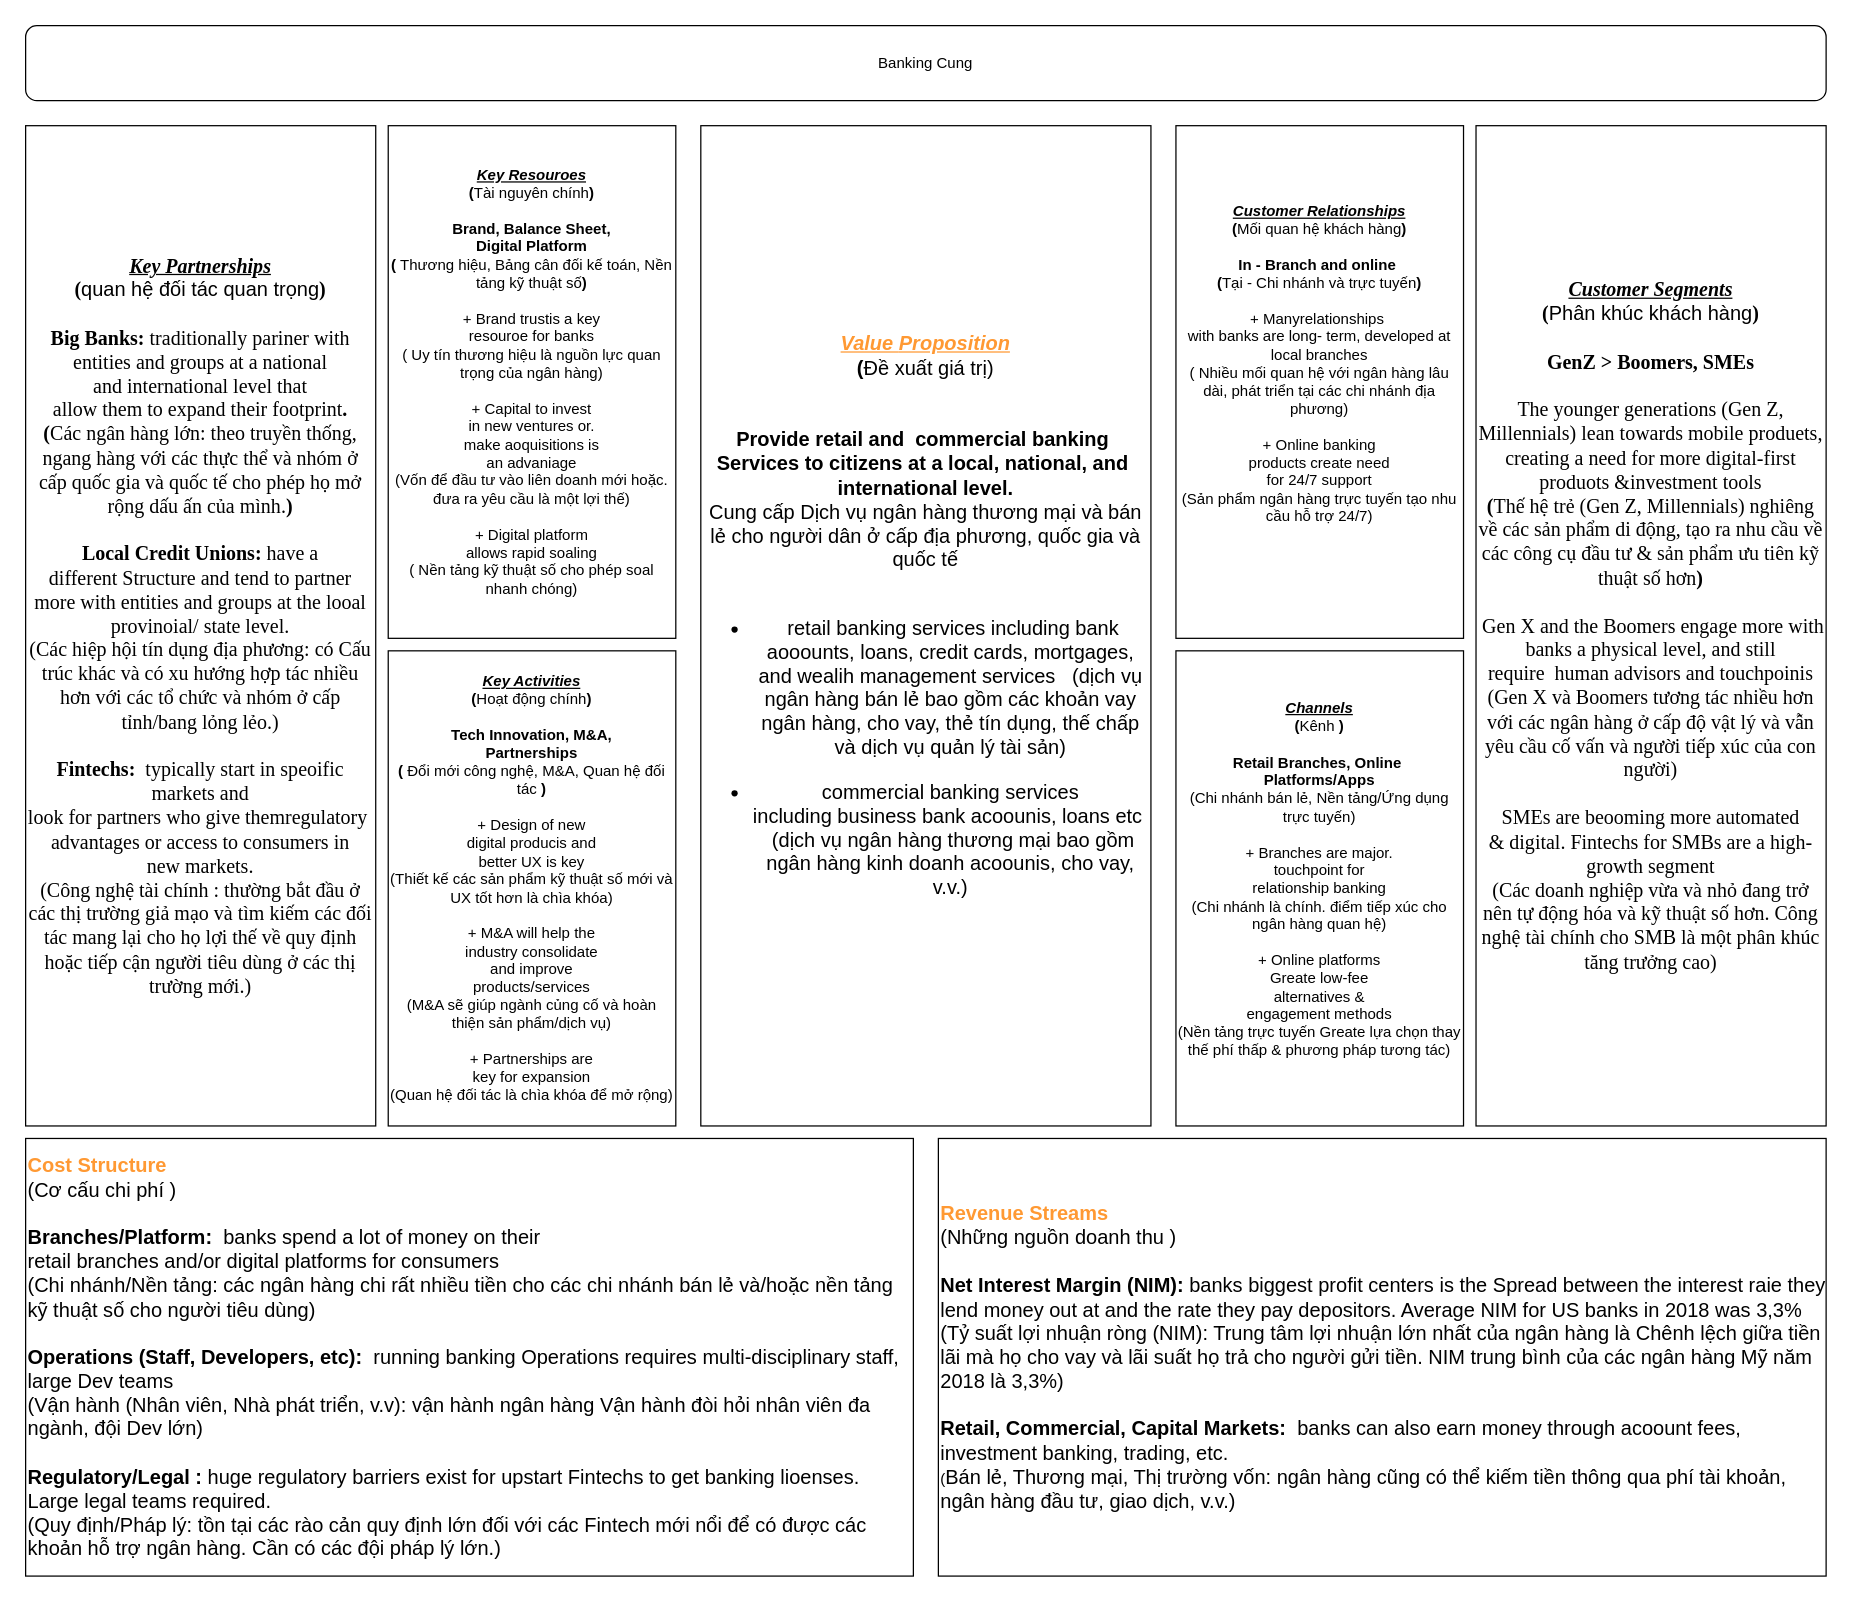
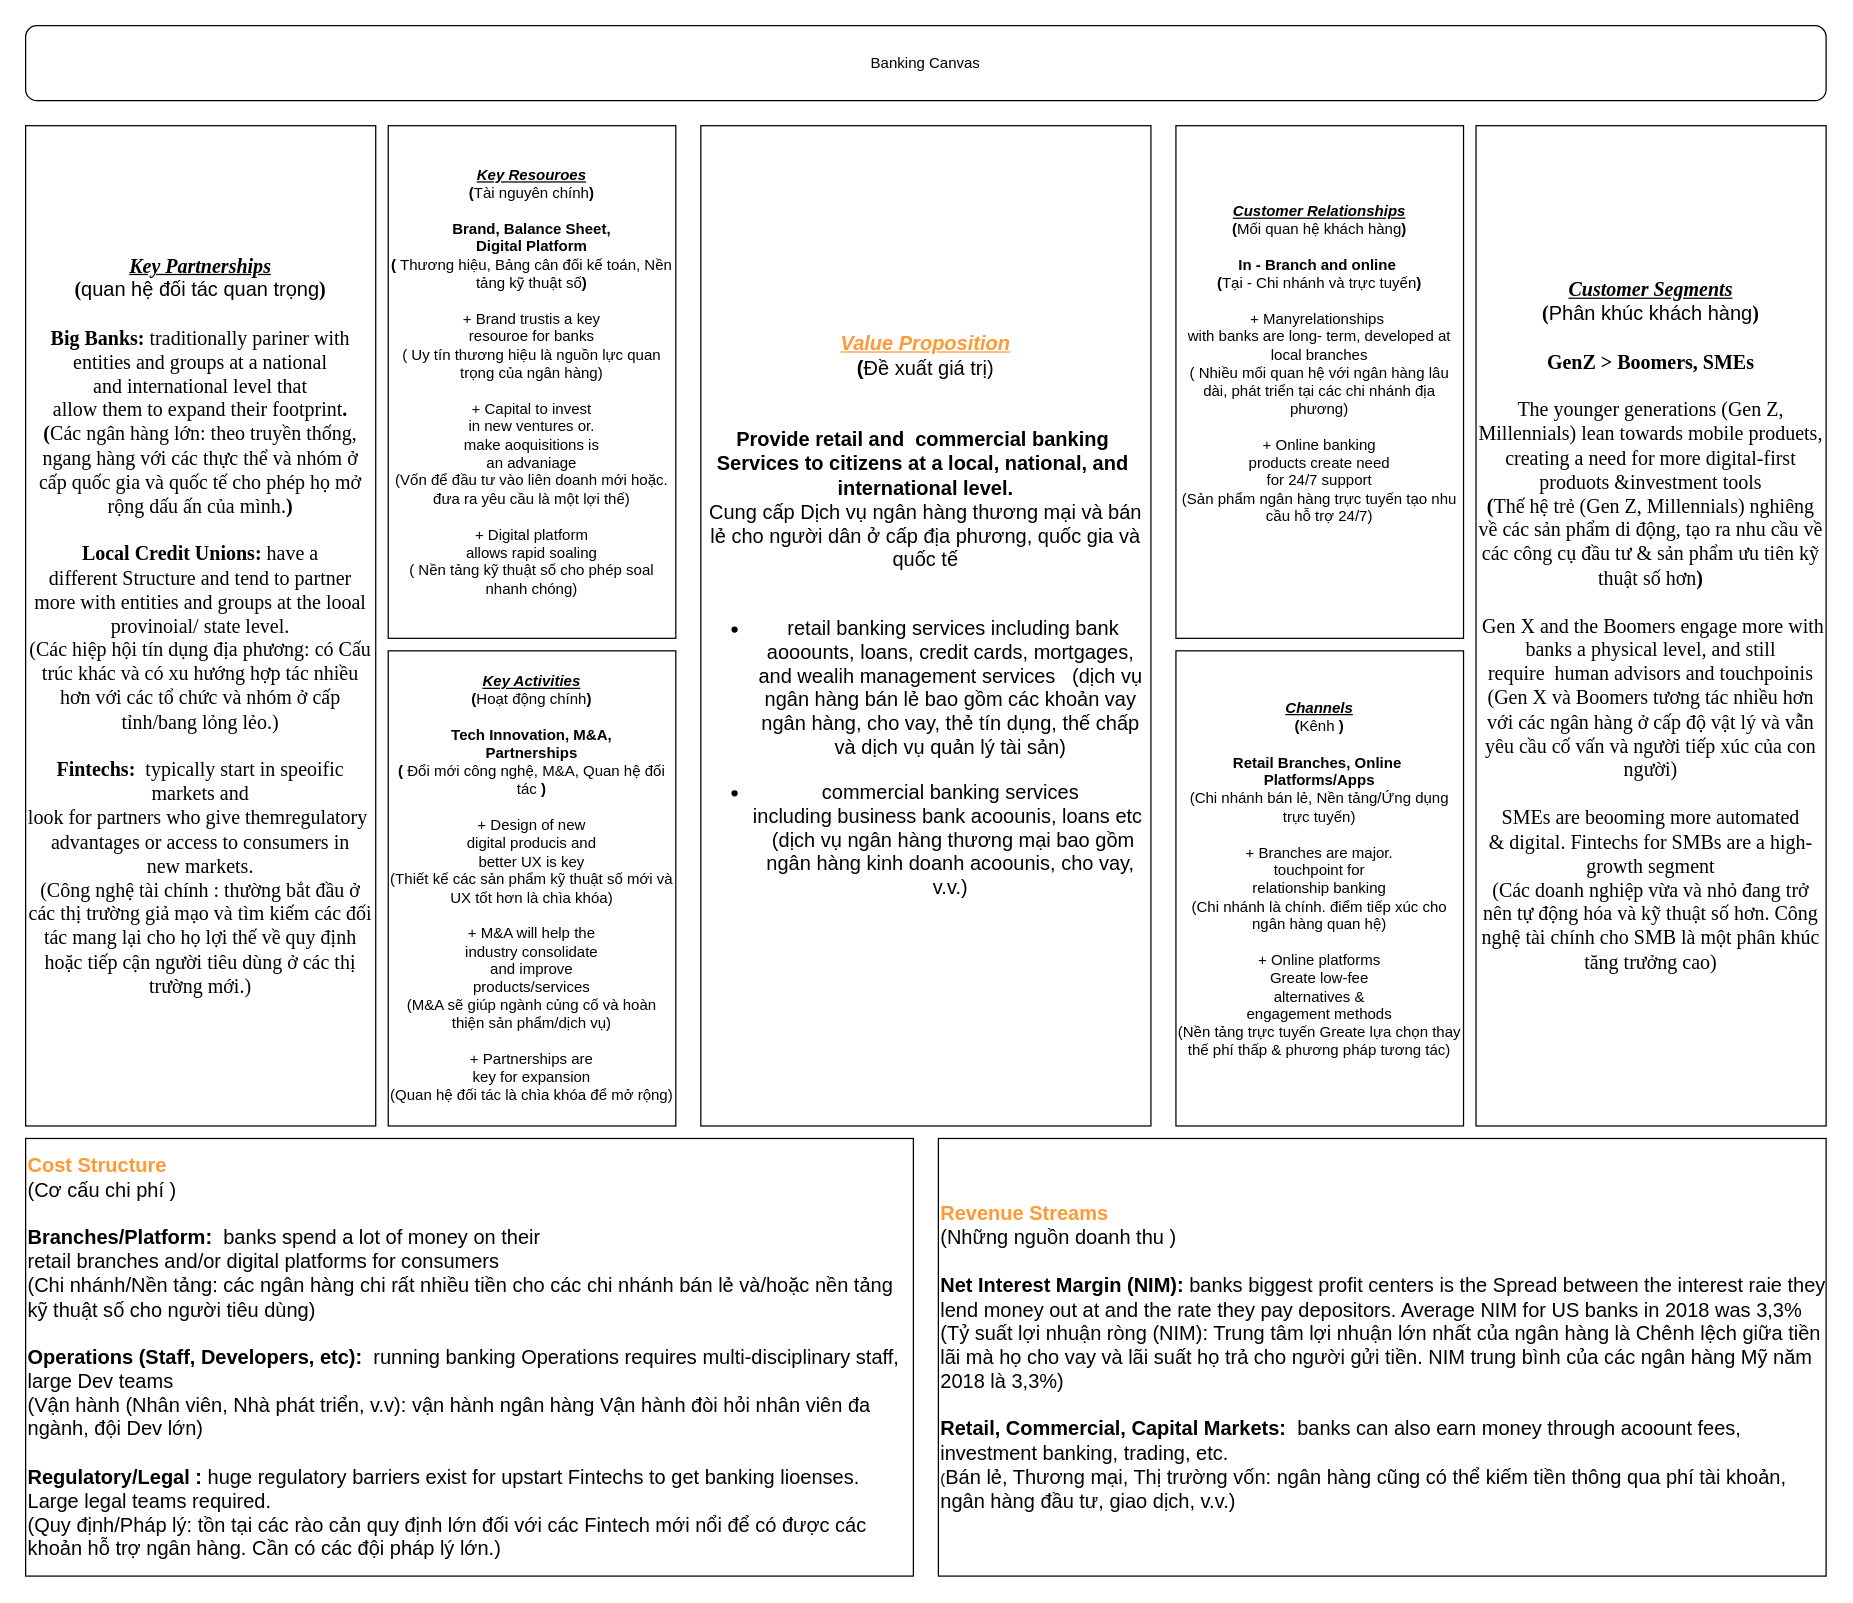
node "Banking Cung": label "Banking Cung" -> "Banking Canvas"
